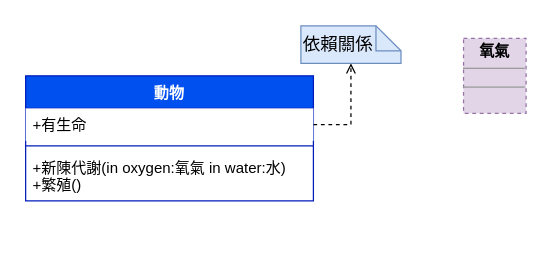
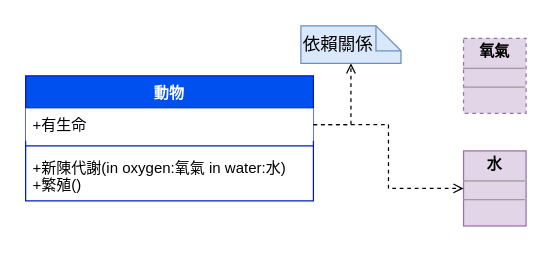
edge "+有生命" -> "水": added
node "水": added
